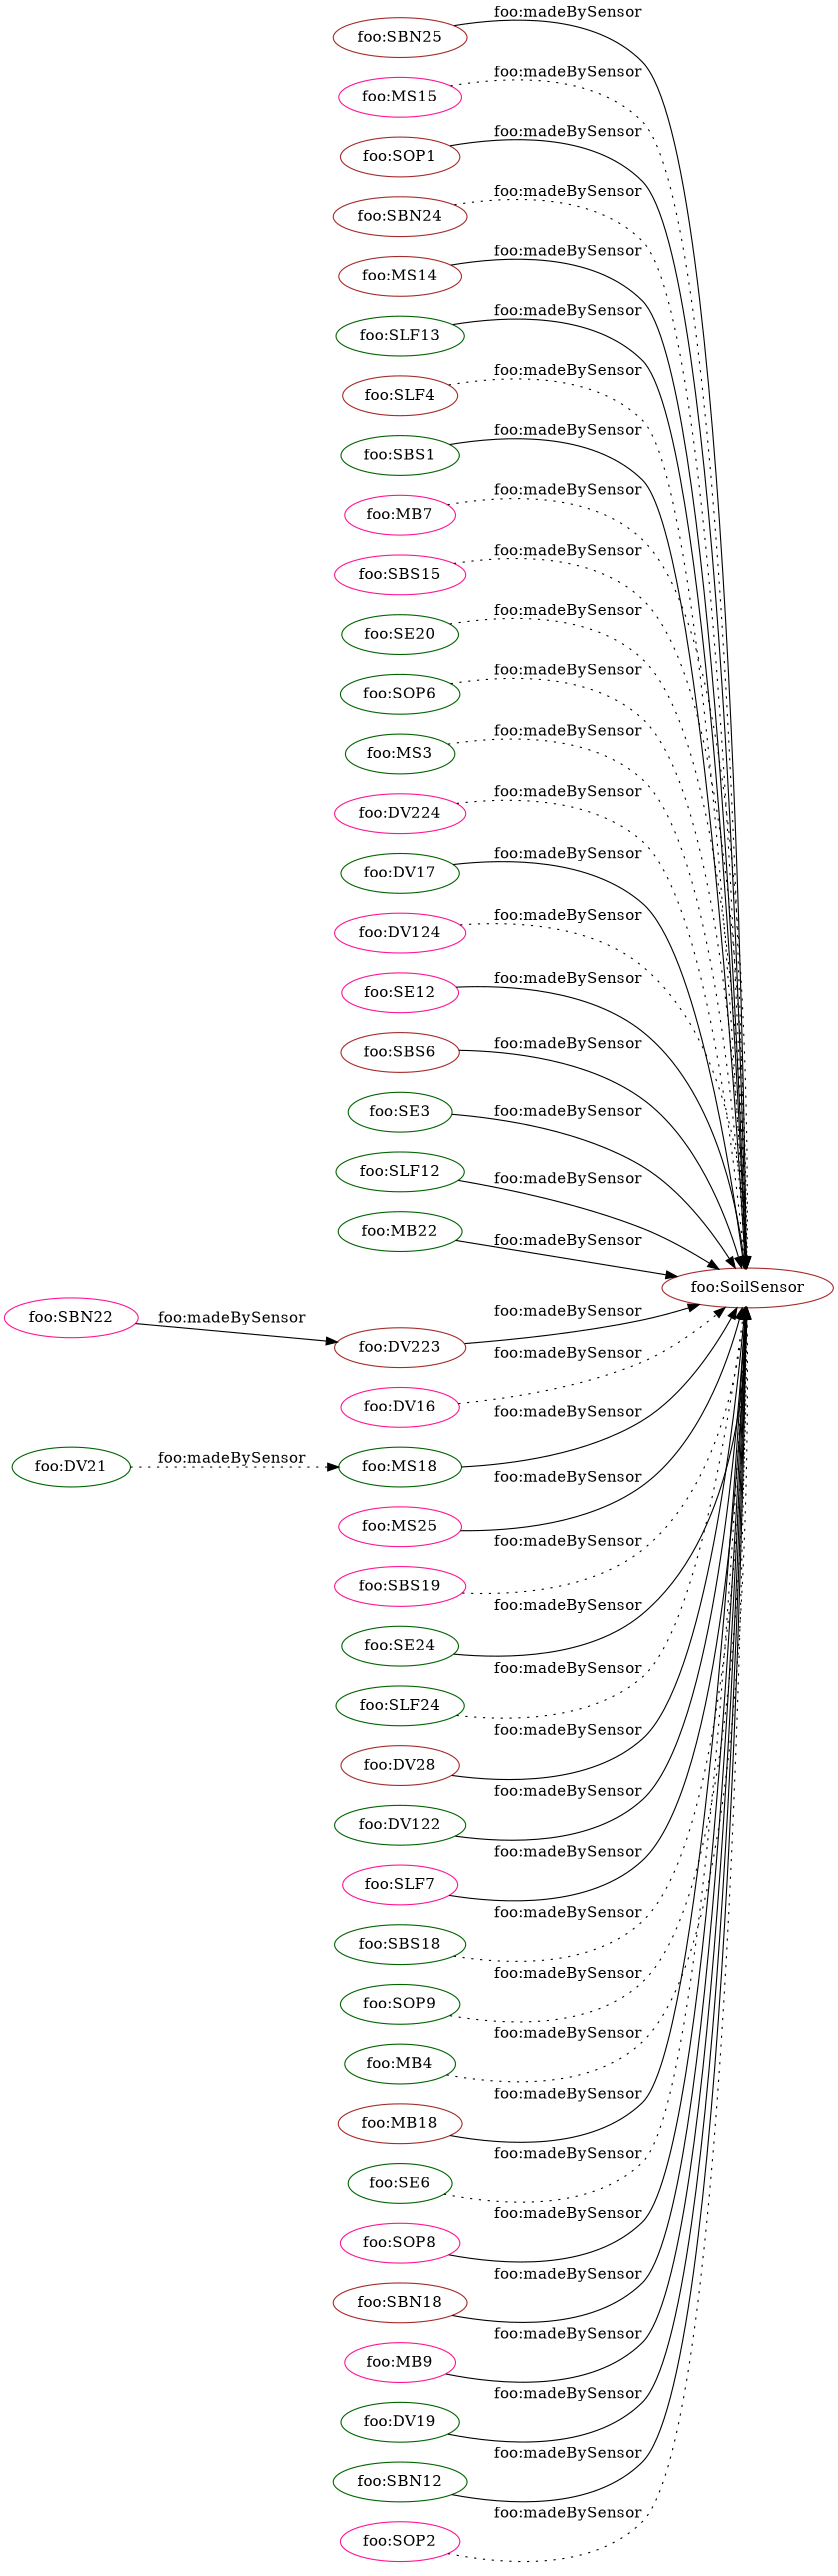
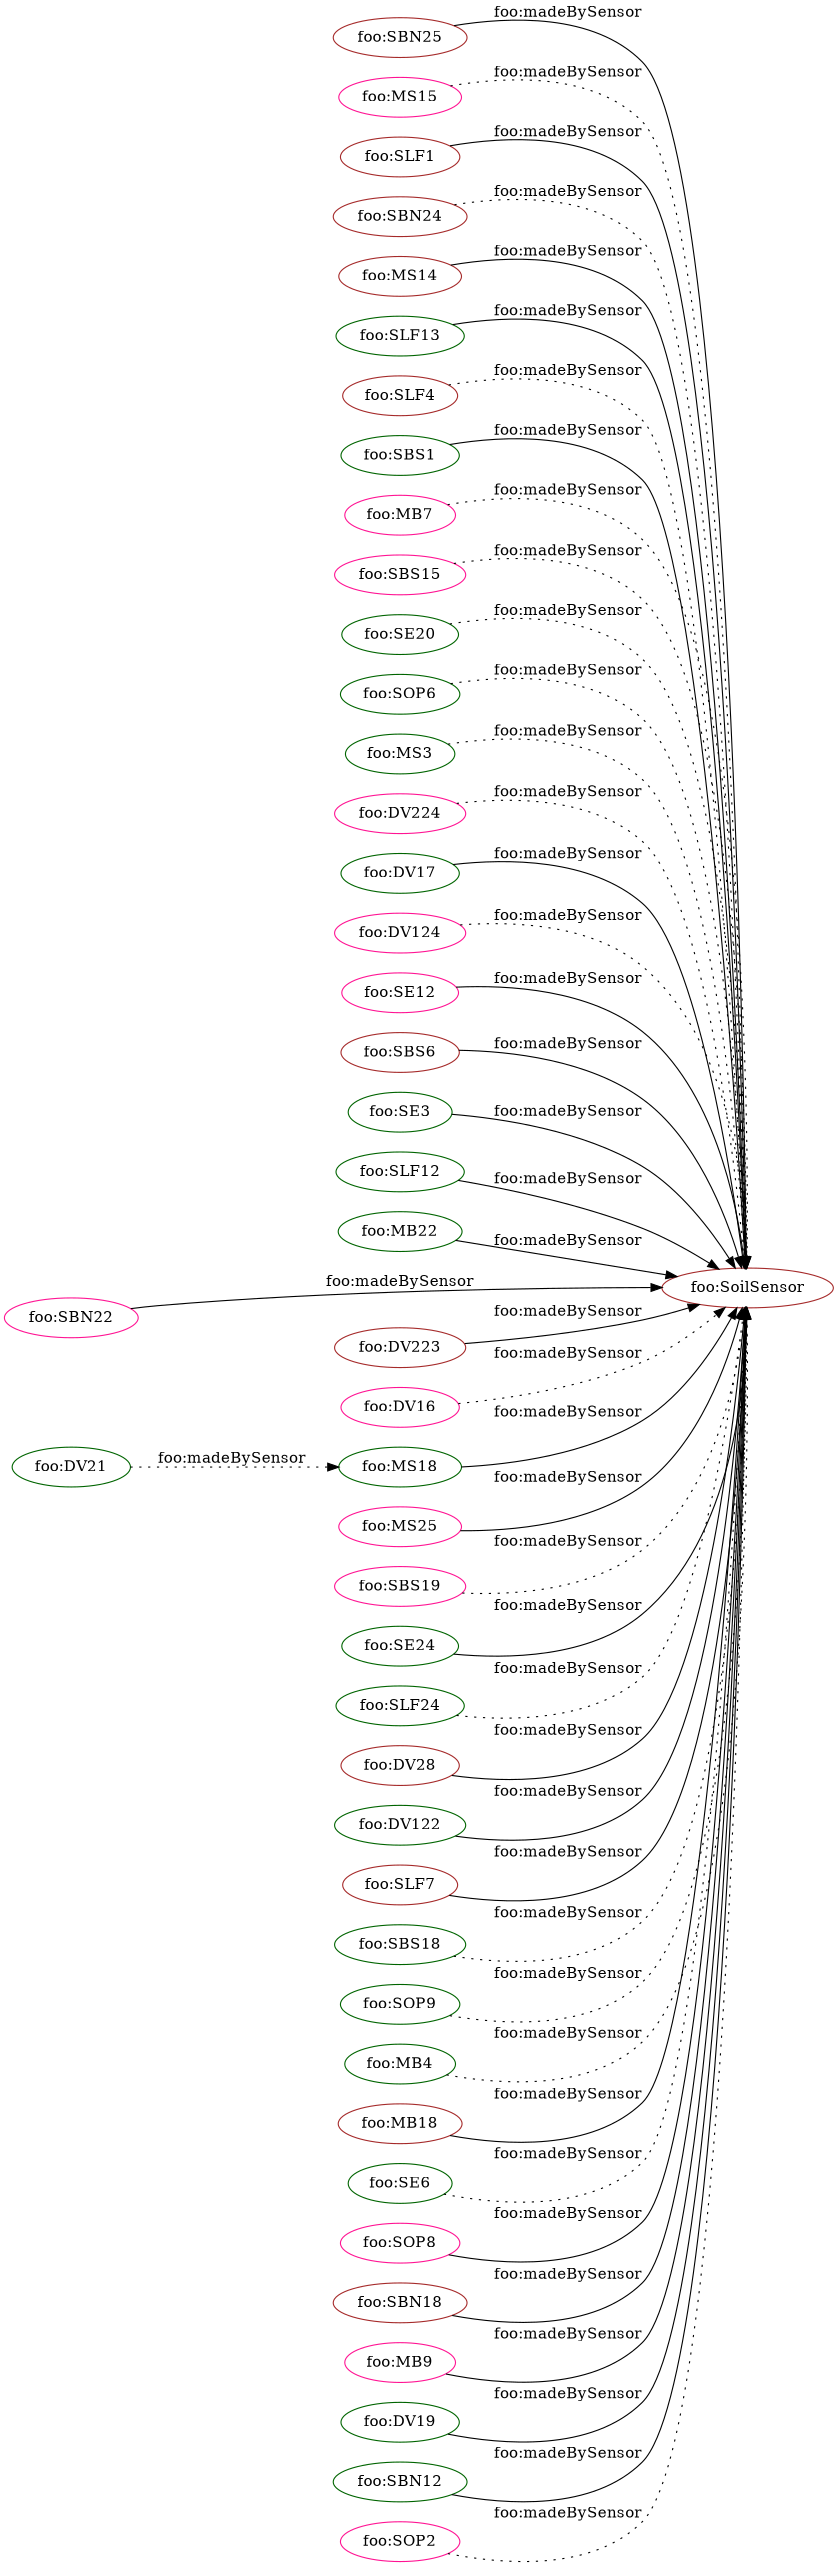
node "foo:SOP1": label "foo:SOP1" -> "foo:SLF1"
edge "foo:SBN22" -> "foo:DV223": now "foo:SBN22" -> "foo:SoilSensor"
node "foo:SLF7": color deeppink -> brown
